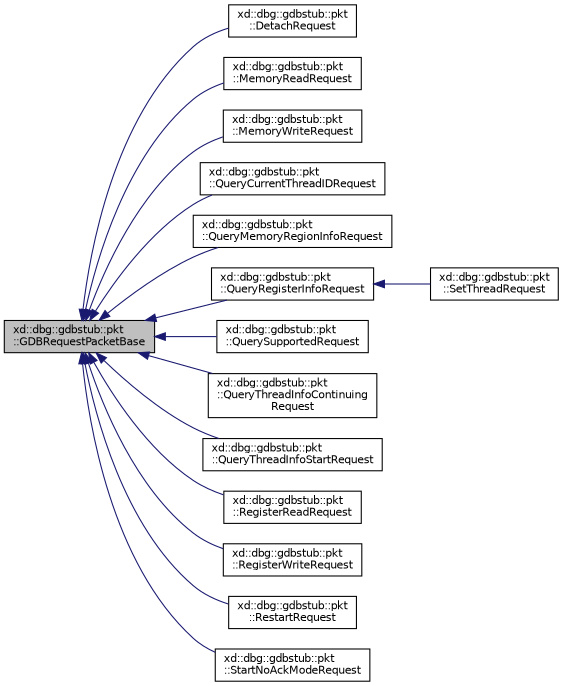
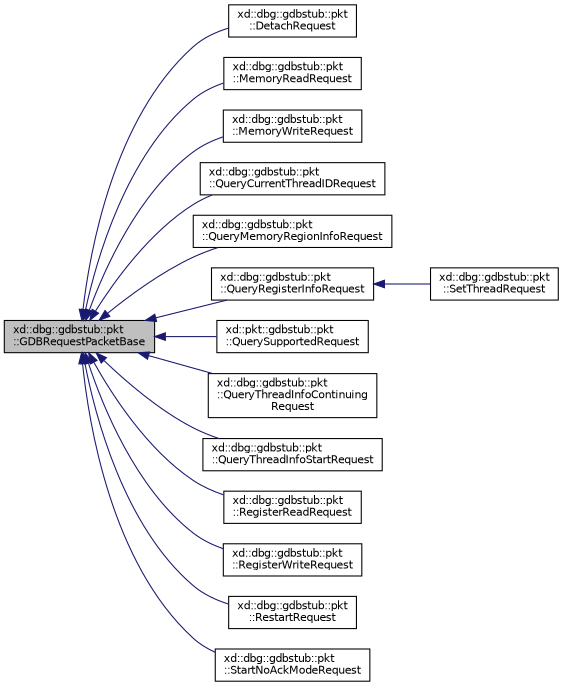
node "xd::dbg::gdbstub::pkt ::QuerySupportedRequest": label "xd::dbg::gdbstub::pkt ::QuerySupportedRequest" -> "xd::pkt::gdbstub::pkt ::QuerySupportedRequest"
